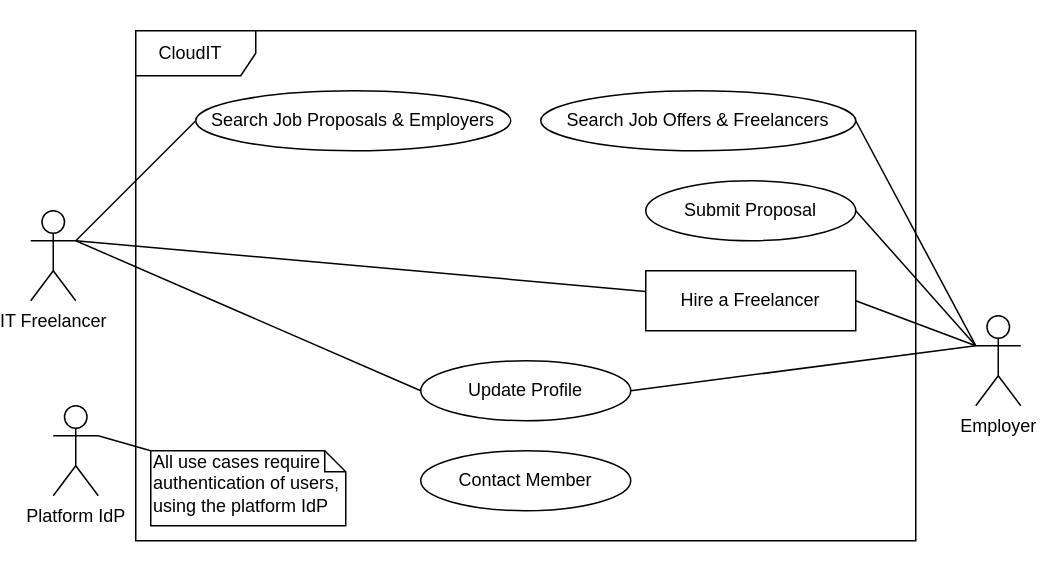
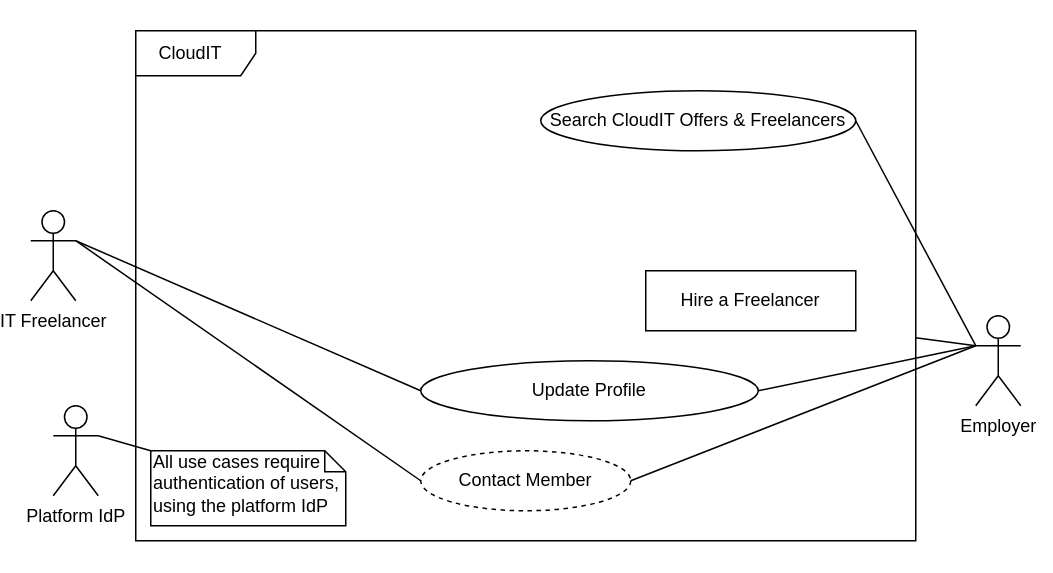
node "Search Job Proposals & Employers": removed
node "Search Job Offers & Freelancers": label "Search Job Offers & Freelancers" -> "Search CloudIT Offers & Freelancers"
edge "Search Job Proposals & Employers" -- "IT Freelancer": removed
node "Submit Proposal": removed
edge "IT Freelancer" -- "Hire a Freelancer": now "IT Freelancer" -- "Contact Member"
edge "Submit Proposal" -- "Employer": removed
edge "Hire a Freelancer" -- "Employer": now "CloudIT" -- "Employer"
node "Update Profile": size 210x60 -> 338x60
edge "Employer" -- "Contact Member": added
node "Contact Member": style solid -> dashed
